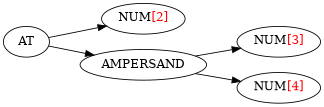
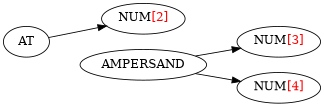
edge "AT" -> "AMPERSAND": removed
